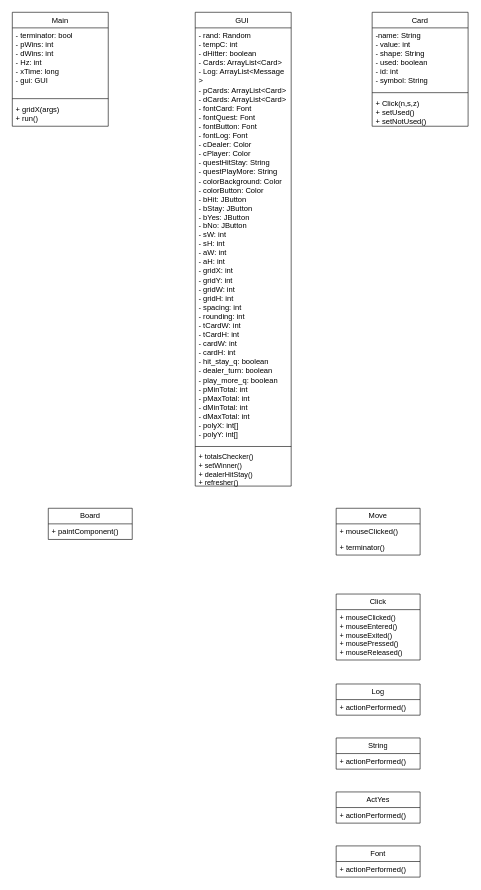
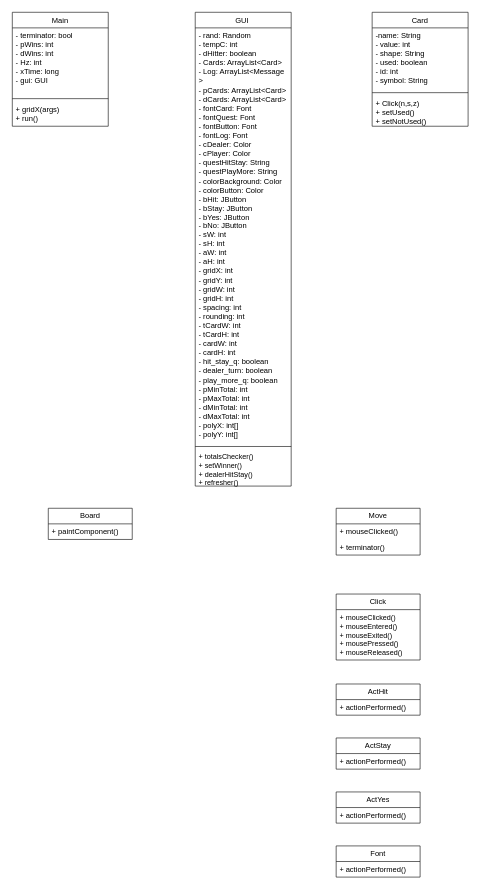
node "Log": label "Log" -> "ActHit"
node "String": label "String" -> "ActStay"
